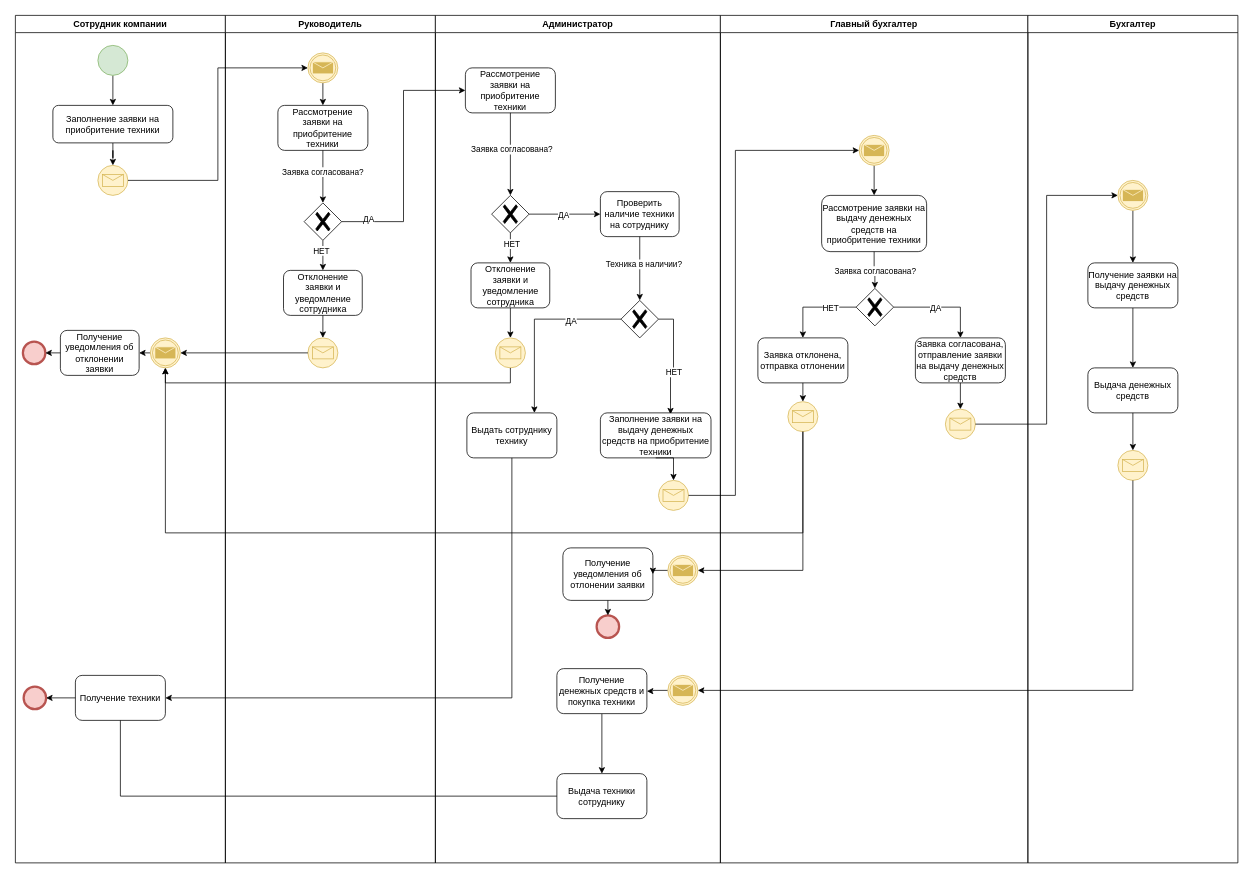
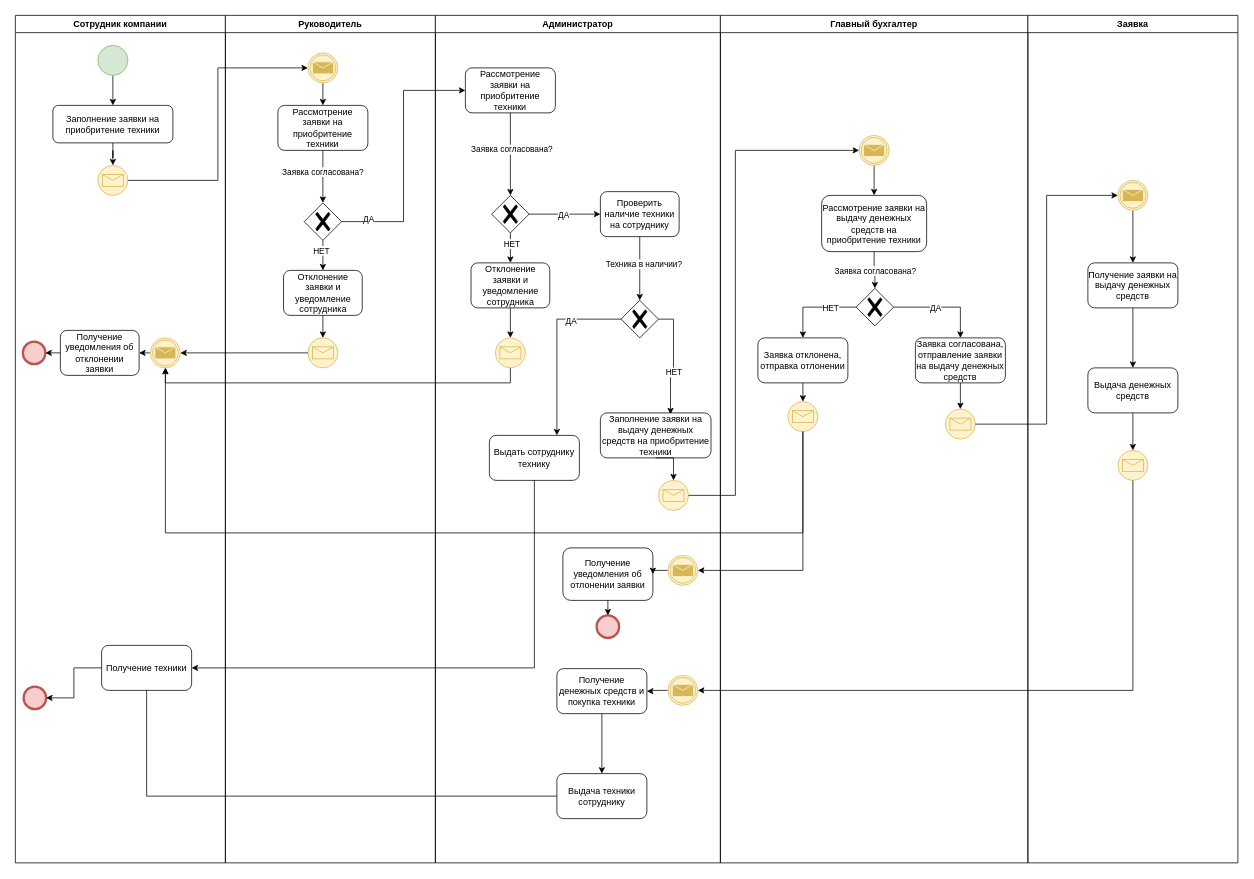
node "Бухгалтер": label "Бухгалтер" -> "Заявка"
node "Выдать сотруднику технику": moved (512, 435) -> (534, 458)
node "Получение техники": moved (120, 698) -> (147, 668)
